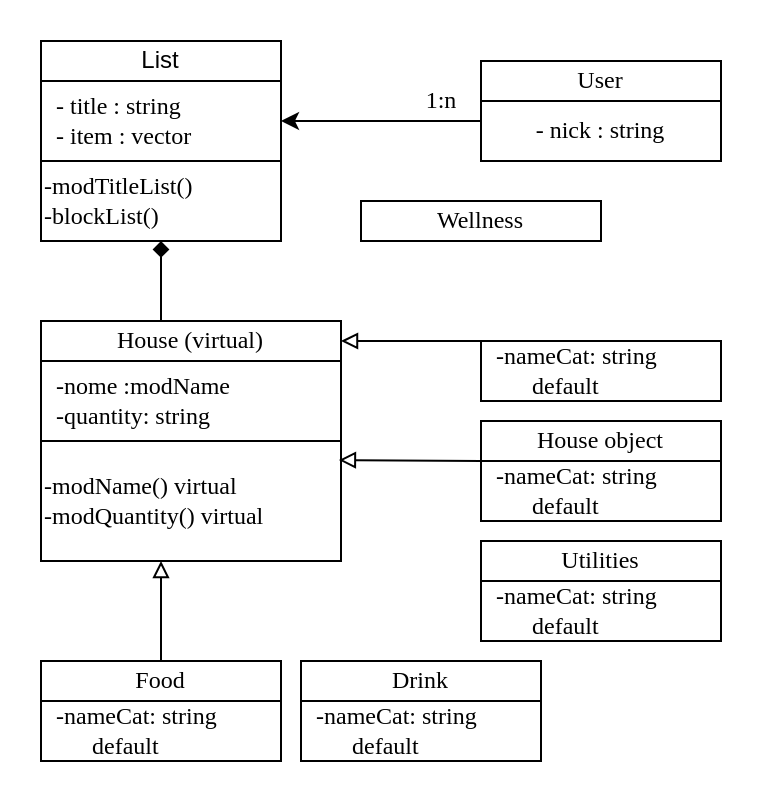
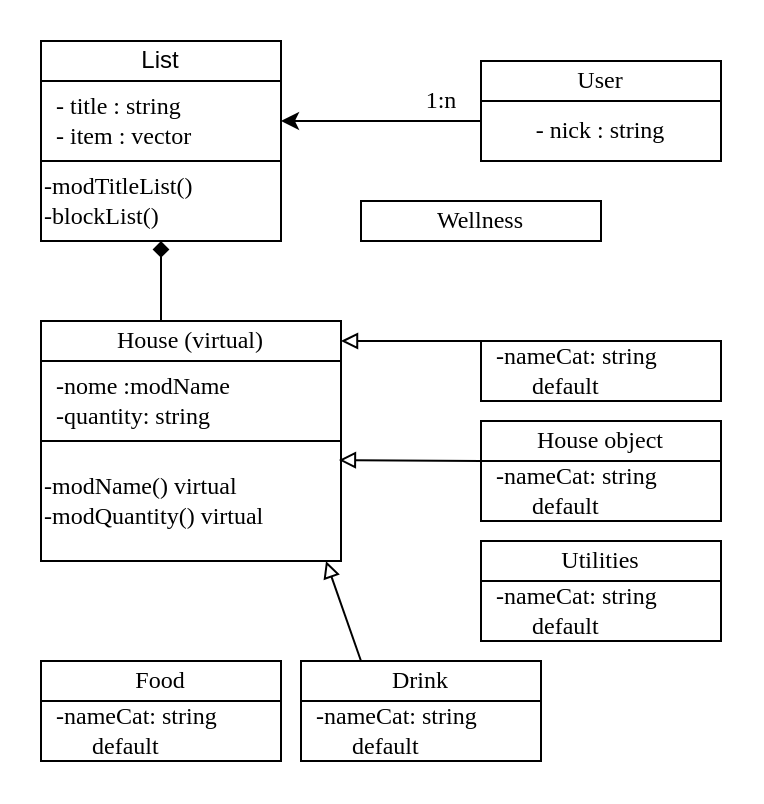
edge "Drink" -> "-modName() virtual -modQuantity() virtual": added
edge "Food" -> "-modName() virtual -modQuantity() virtual": removed
